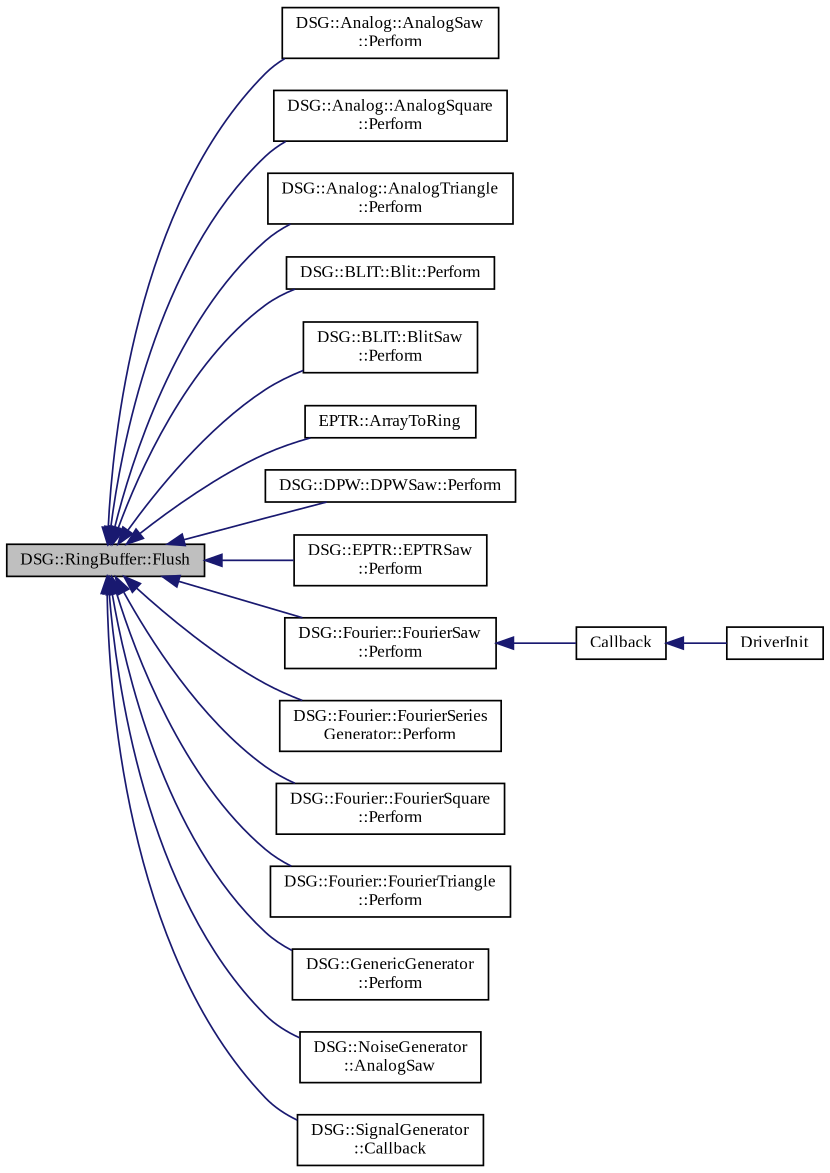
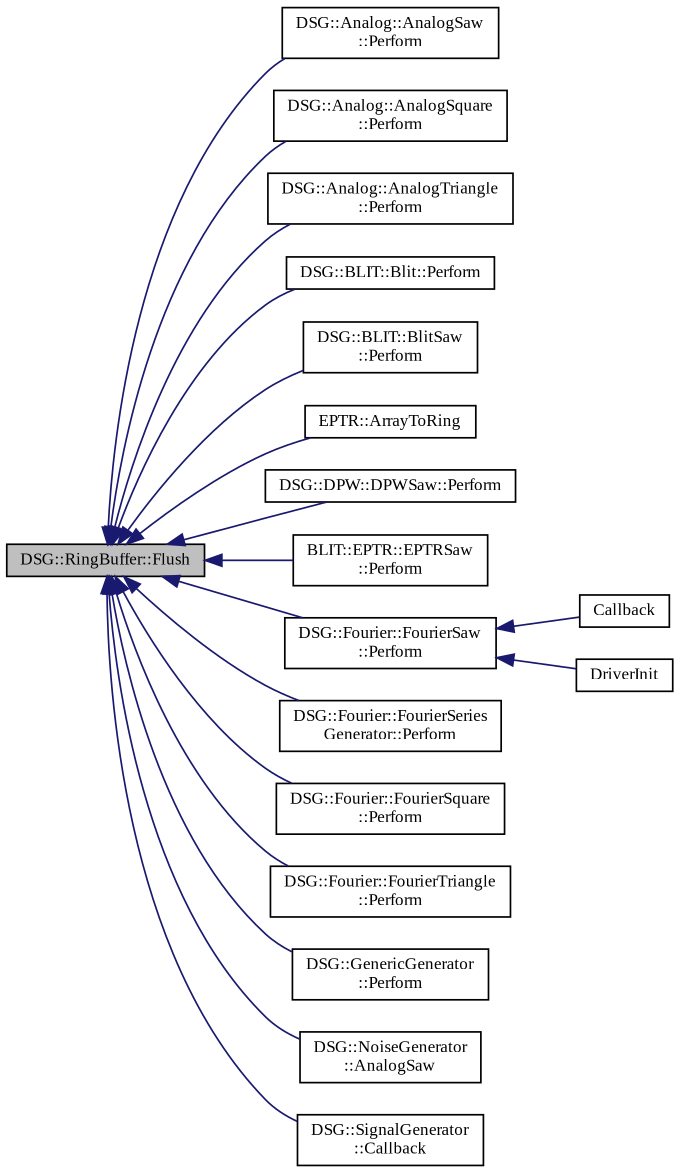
node "DSG::EPTR::EPTRSaw ::Perform": label "DSG::EPTR::EPTRSaw ::Perform" -> "BLIT::EPTR::EPTRSaw ::Perform"
edge "DriverInit" -> "Callback": now "DriverInit" -> "DSG::Fourier::FourierSaw ::Perform"
